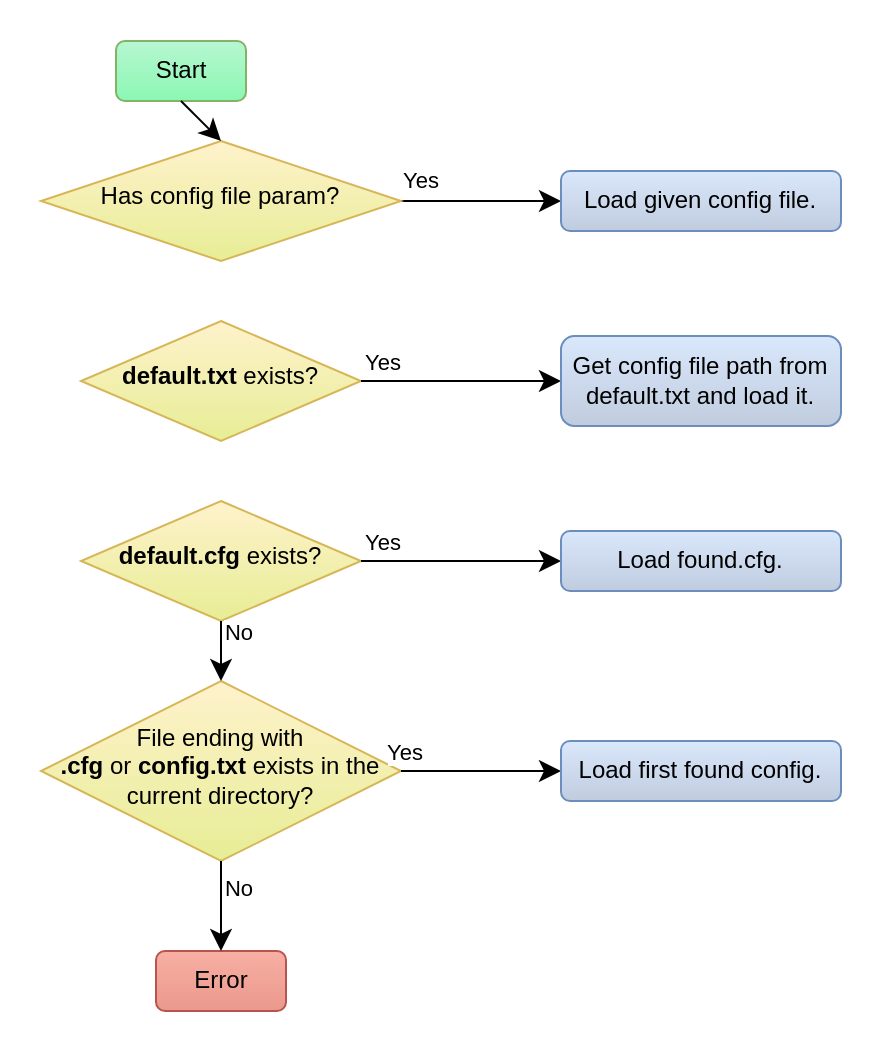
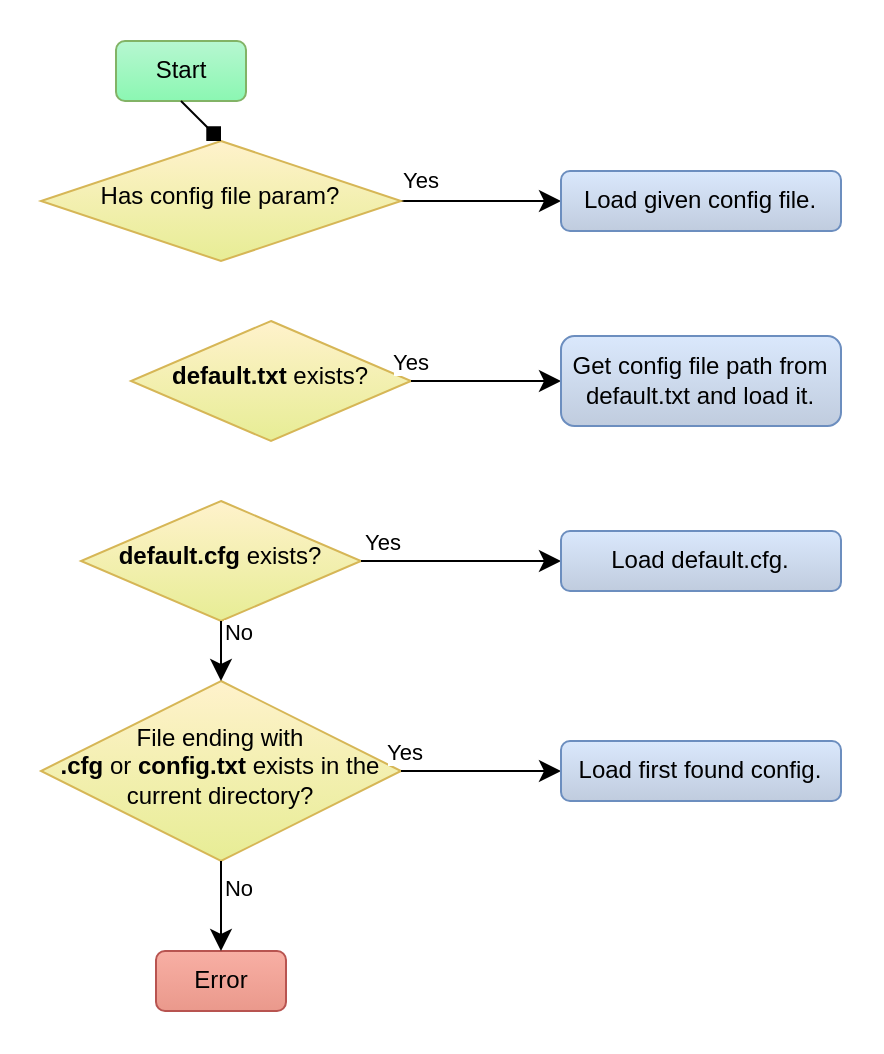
edge "Start" -> "Has config file param?": arrowhead classic -> diamond
node "default.txt exists?": moved (221, 381) -> (271, 381)
node "Load found.cfg.": label "Load found.cfg." -> "Load default.cfg."
